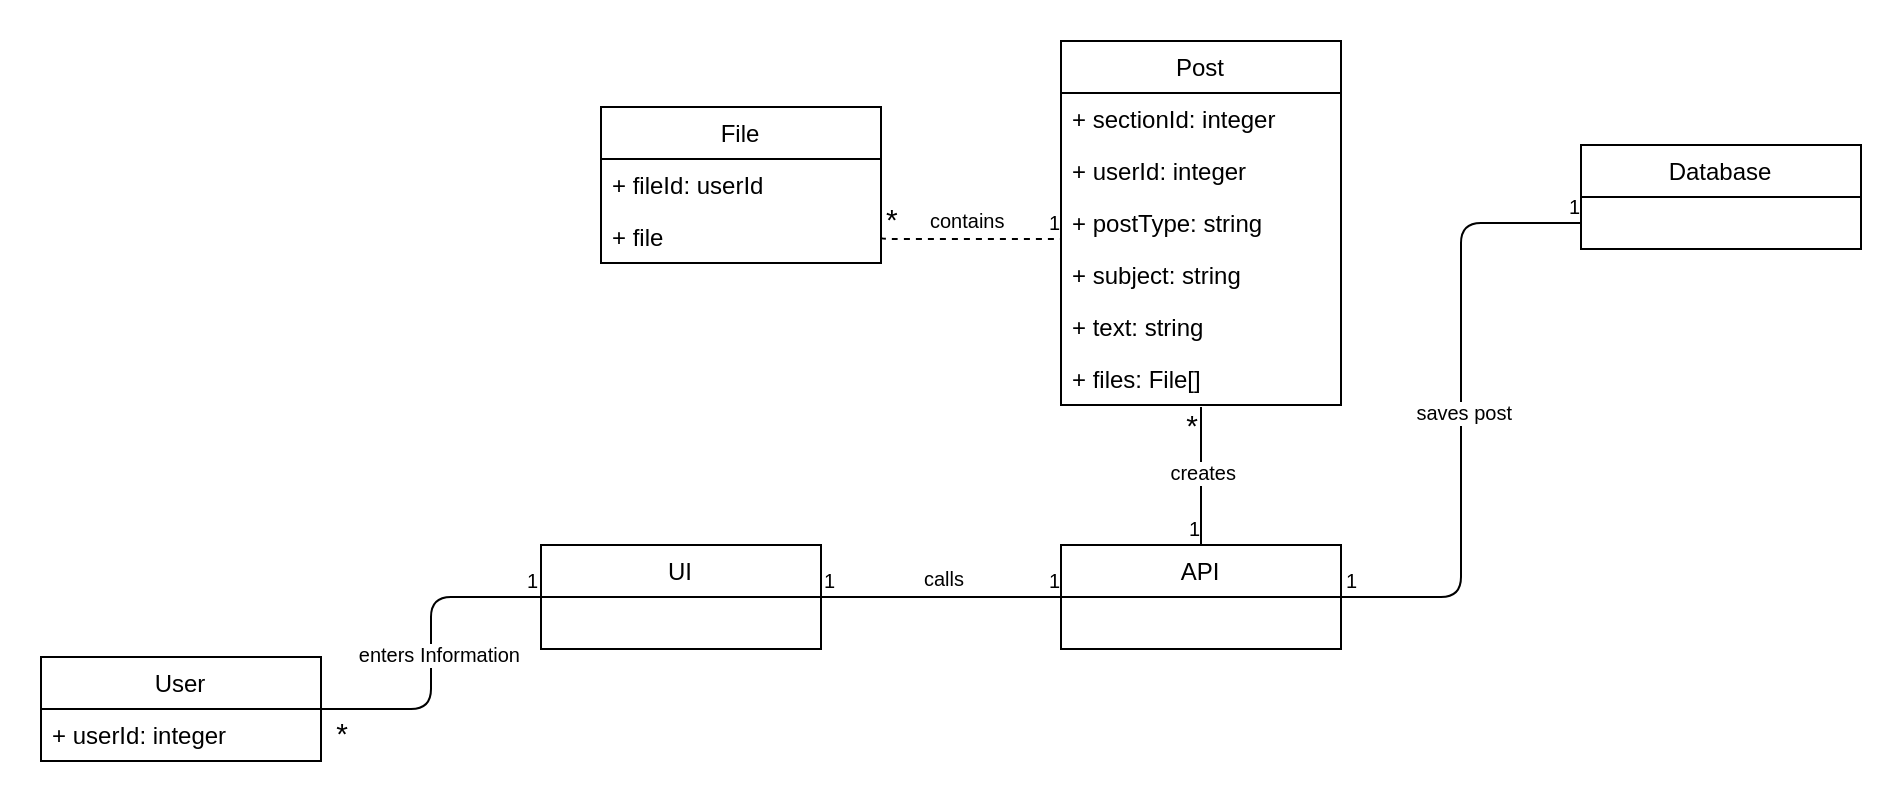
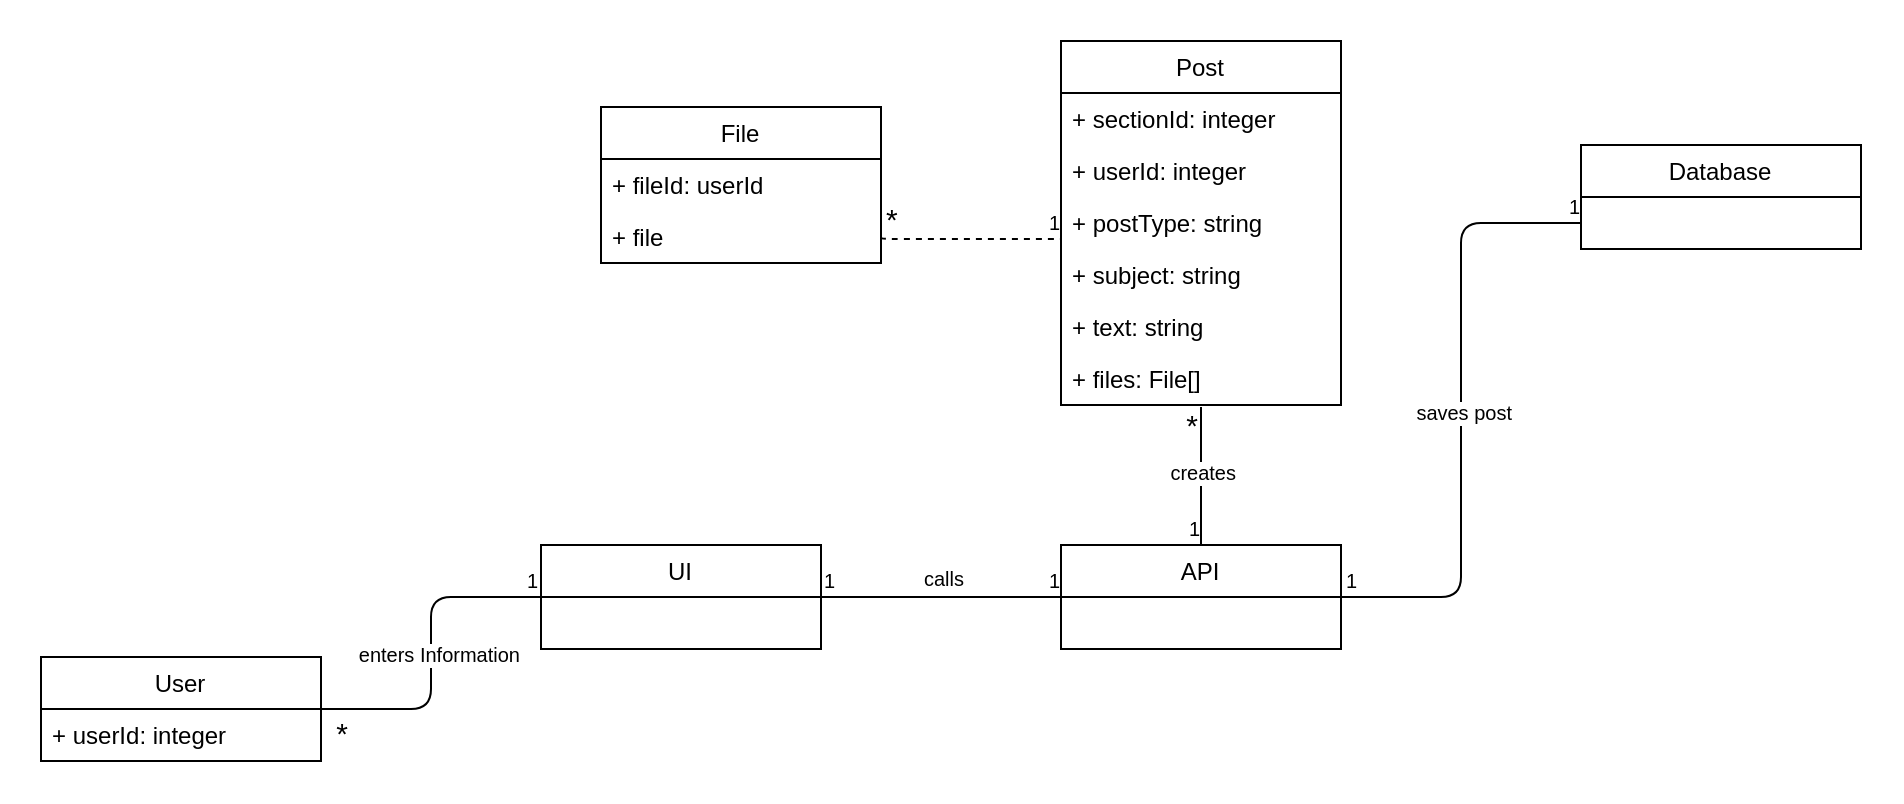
node "contains": removed
